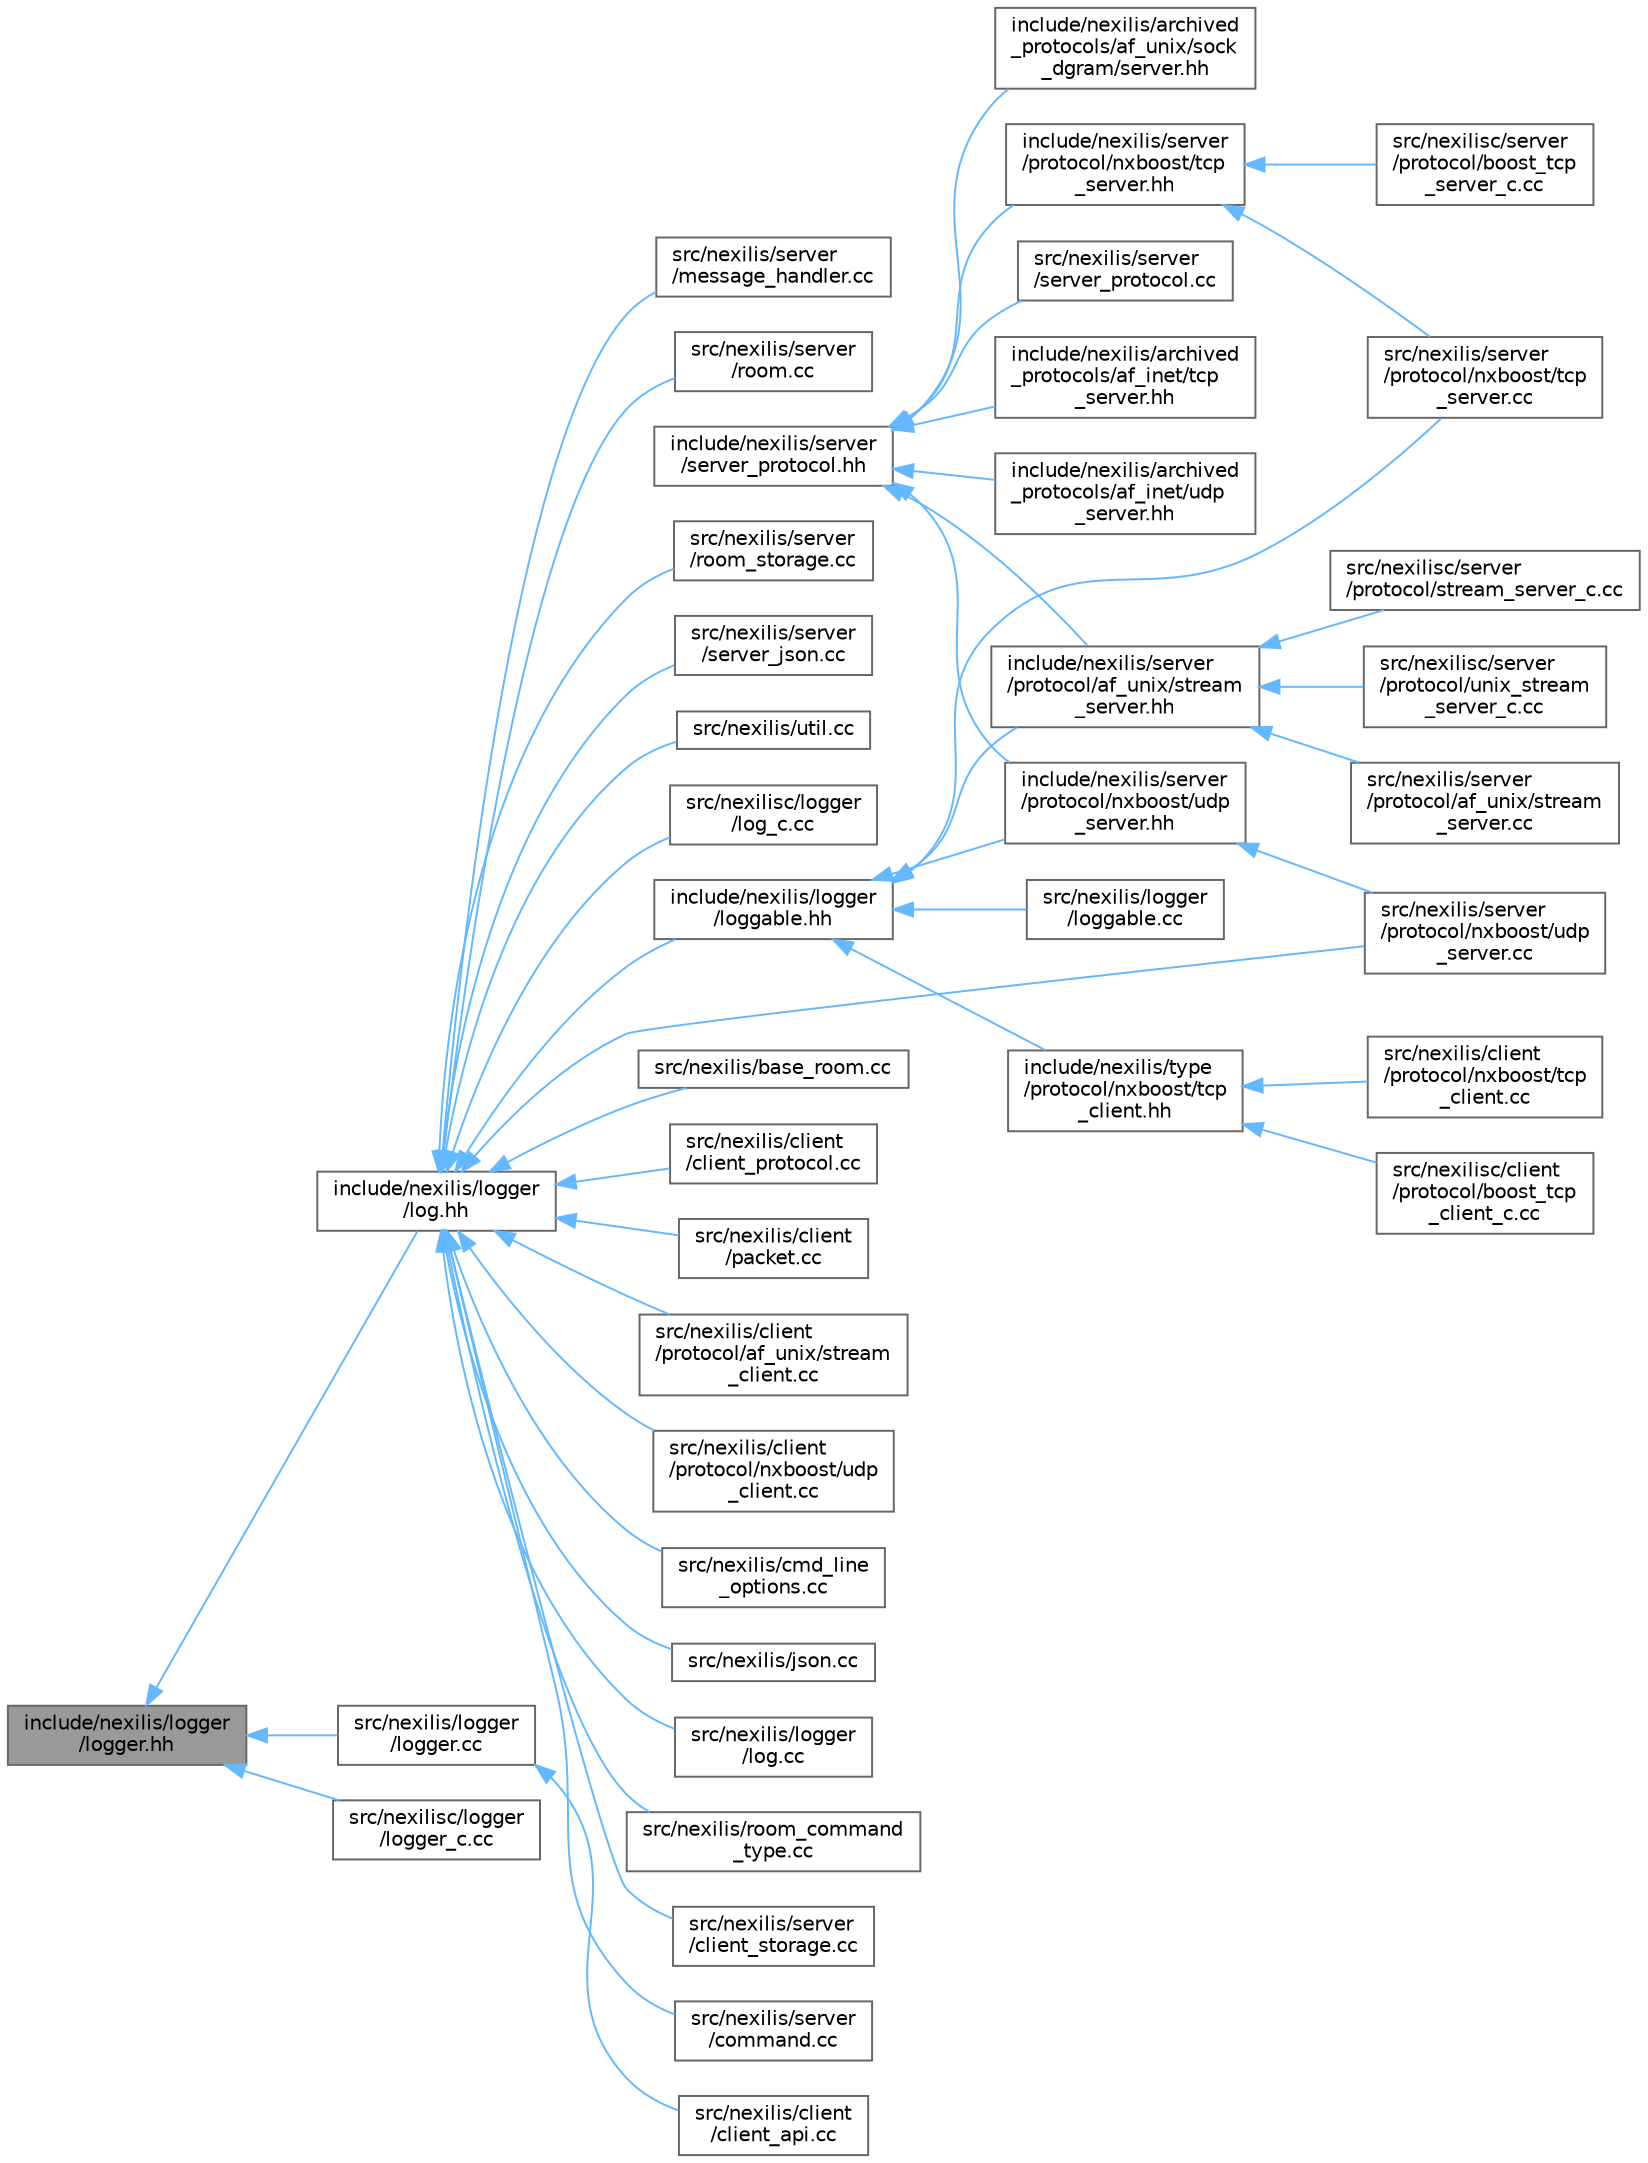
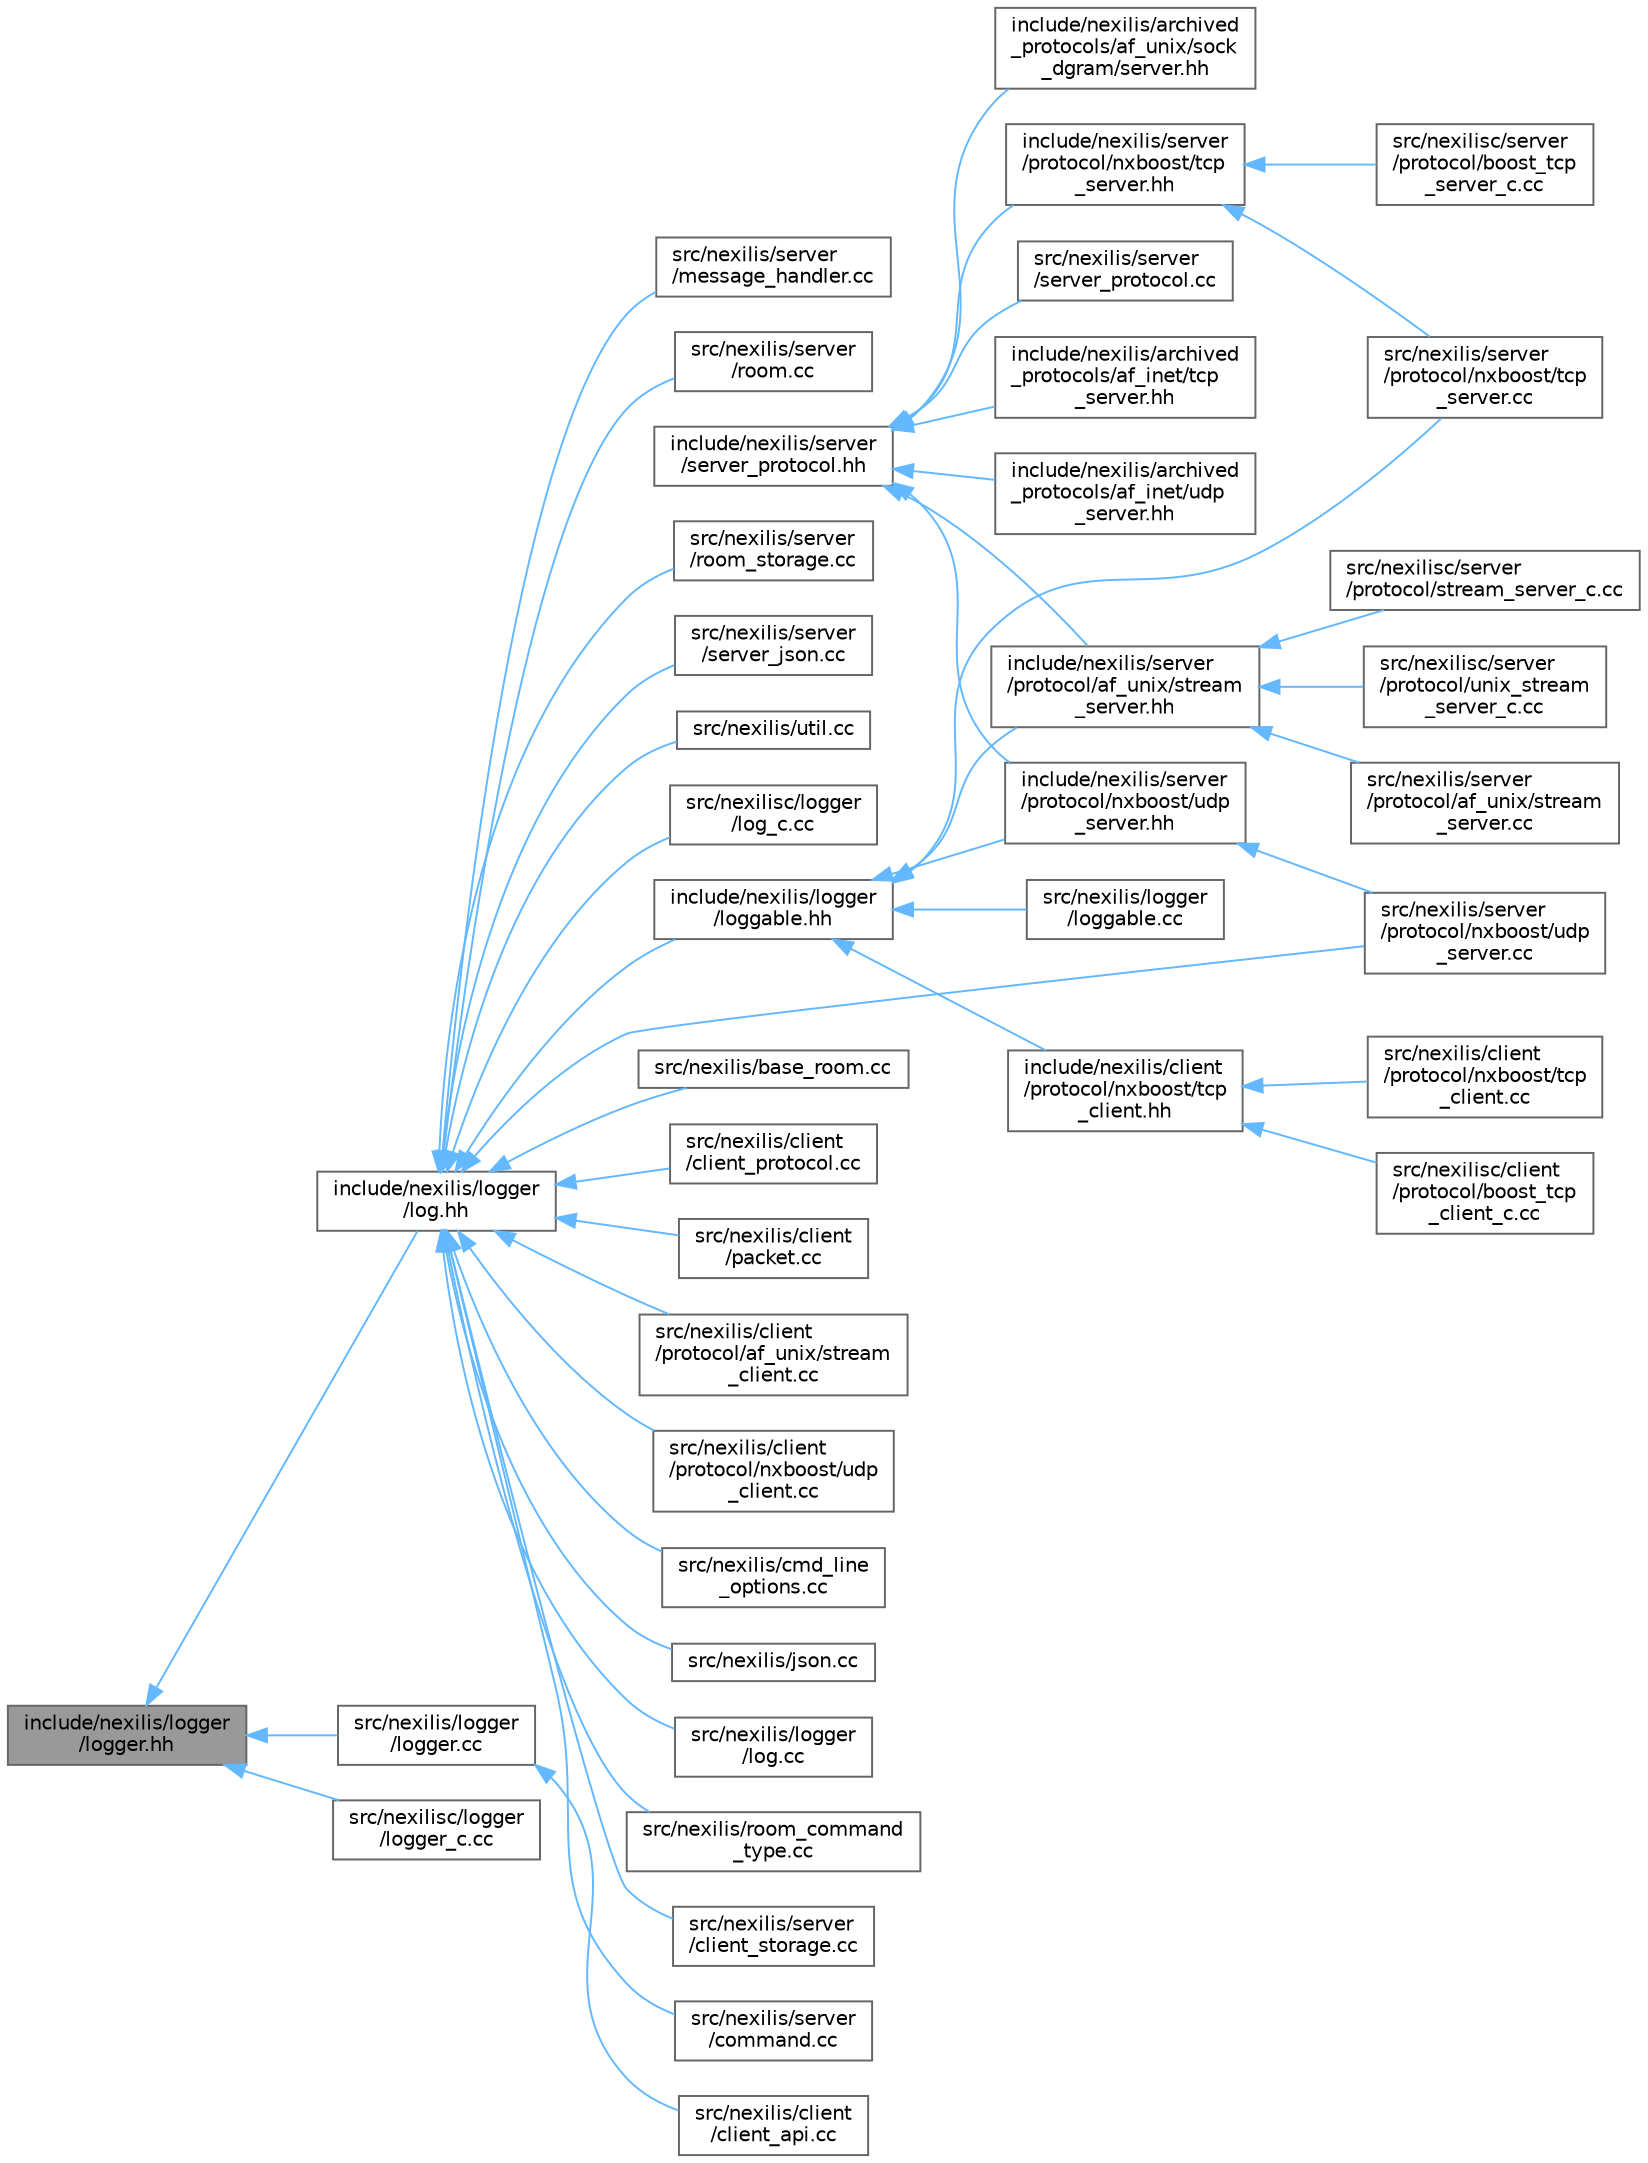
node "include/nexilis/type /protocol/nxboost/tcp _client.hh": label "include/nexilis/type /protocol/nxboost/tcp _client.hh" -> "include/nexilis/client /protocol/nxboost/tcp _client.hh"
